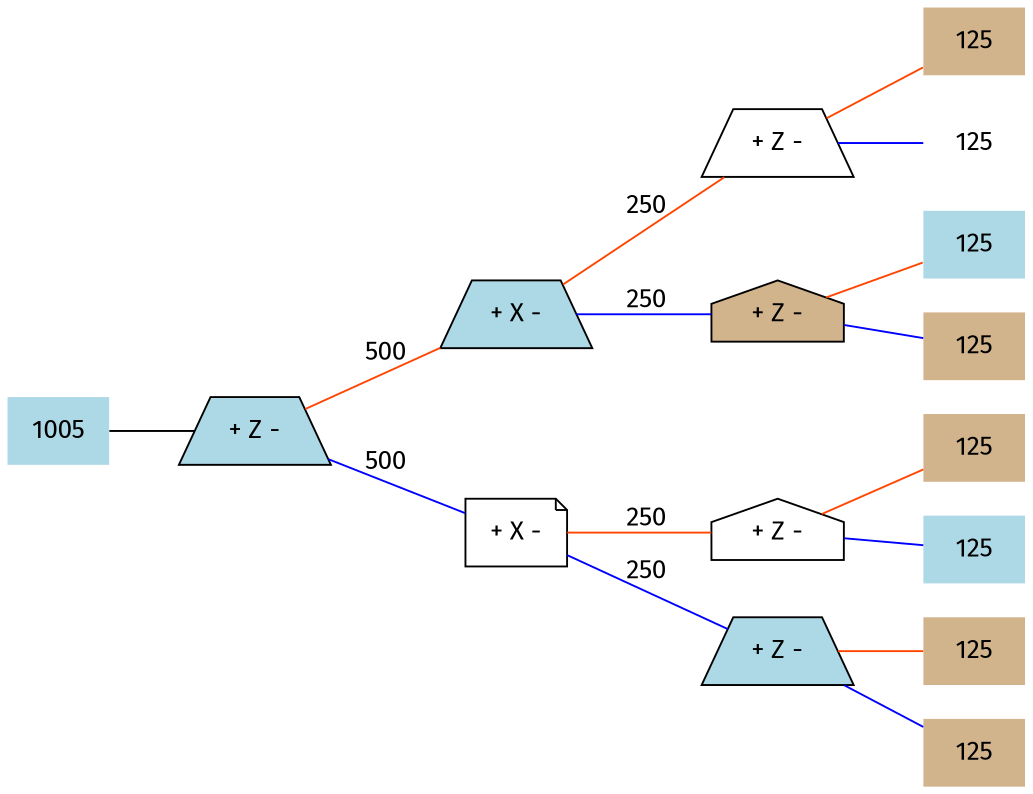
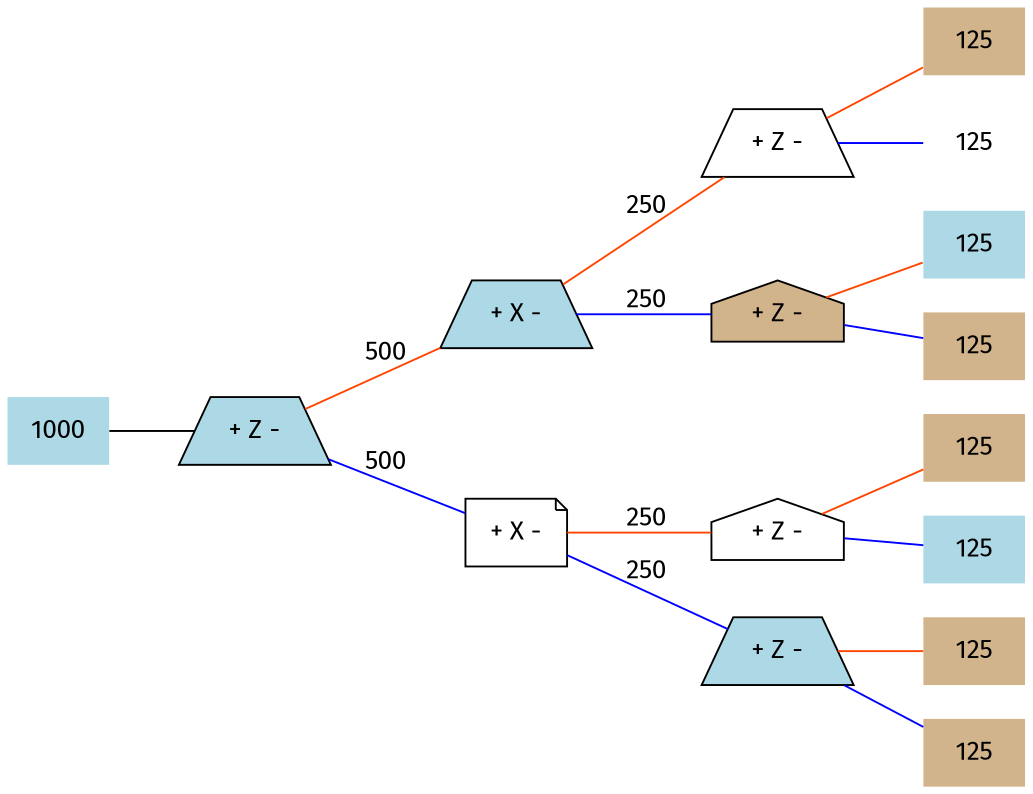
node "1005": label "1005" -> "1000"
